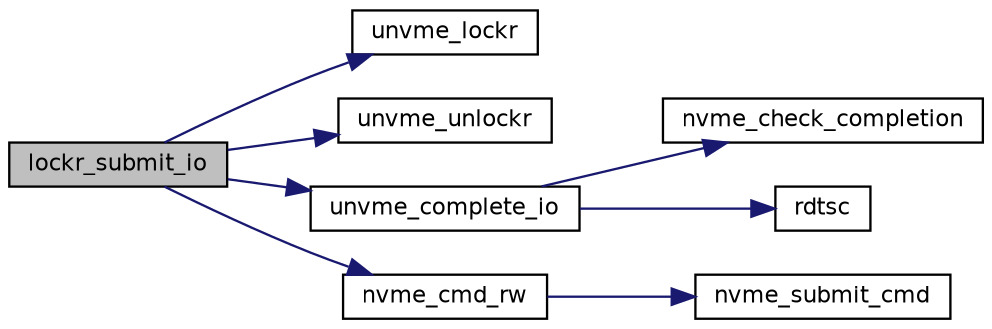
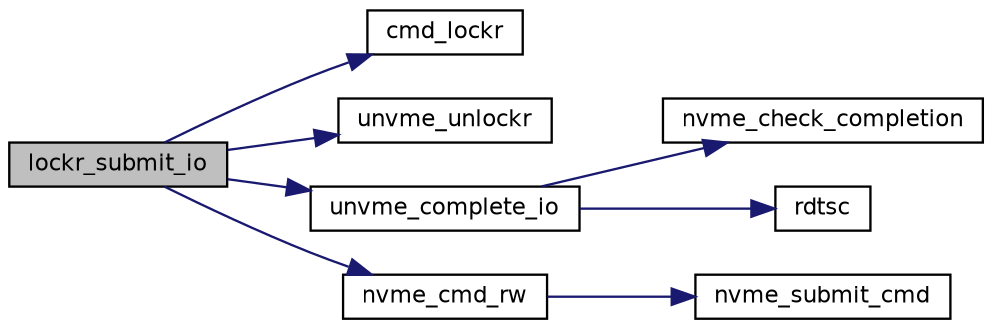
node "unvme_lockr": label "unvme_lockr" -> "cmd_lockr"
